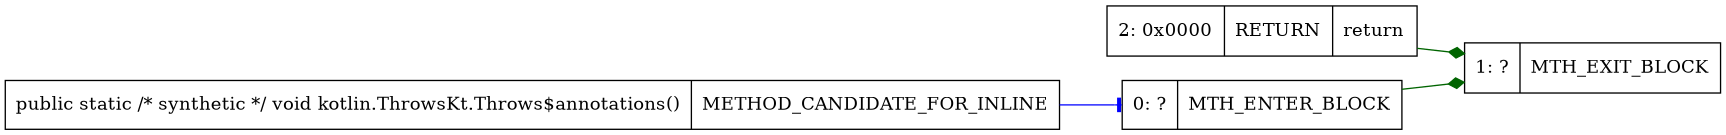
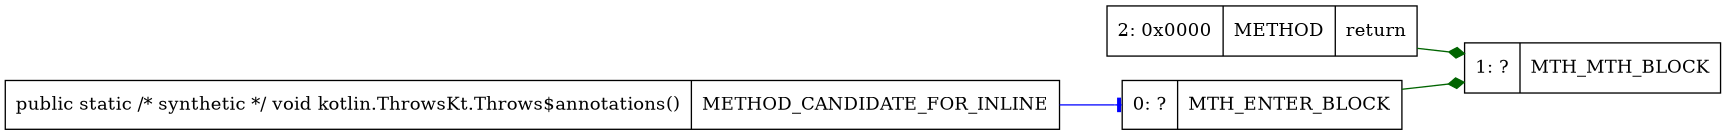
node "2: 0x0000": text "RETURN" -> "METHOD"
node "1: ?": text "MTH_EXIT_BLOCK" -> "MTH_MTH_BLOCK"
